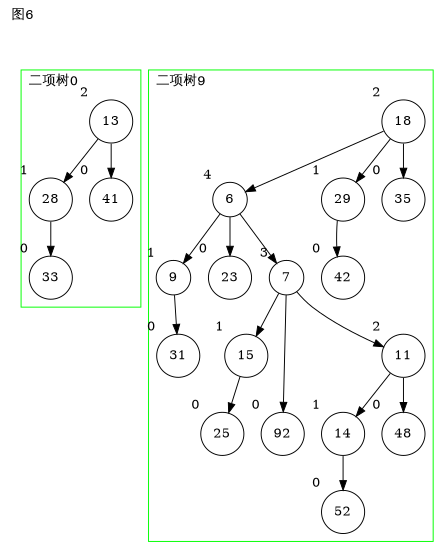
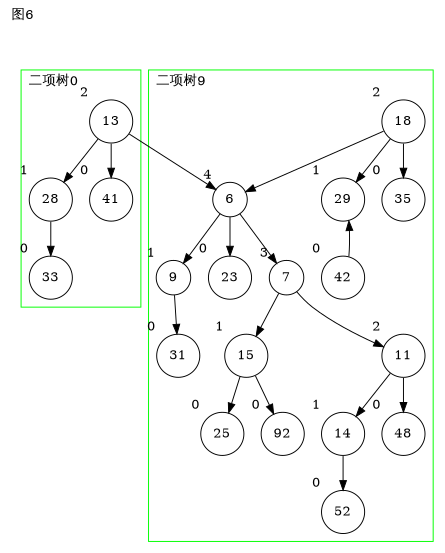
edge "13 2" -> "6 4": added
edge "29 1" -> "42 0": reversed
edge "7 3" -> "92 0": now "15 1" -> "92 0"
